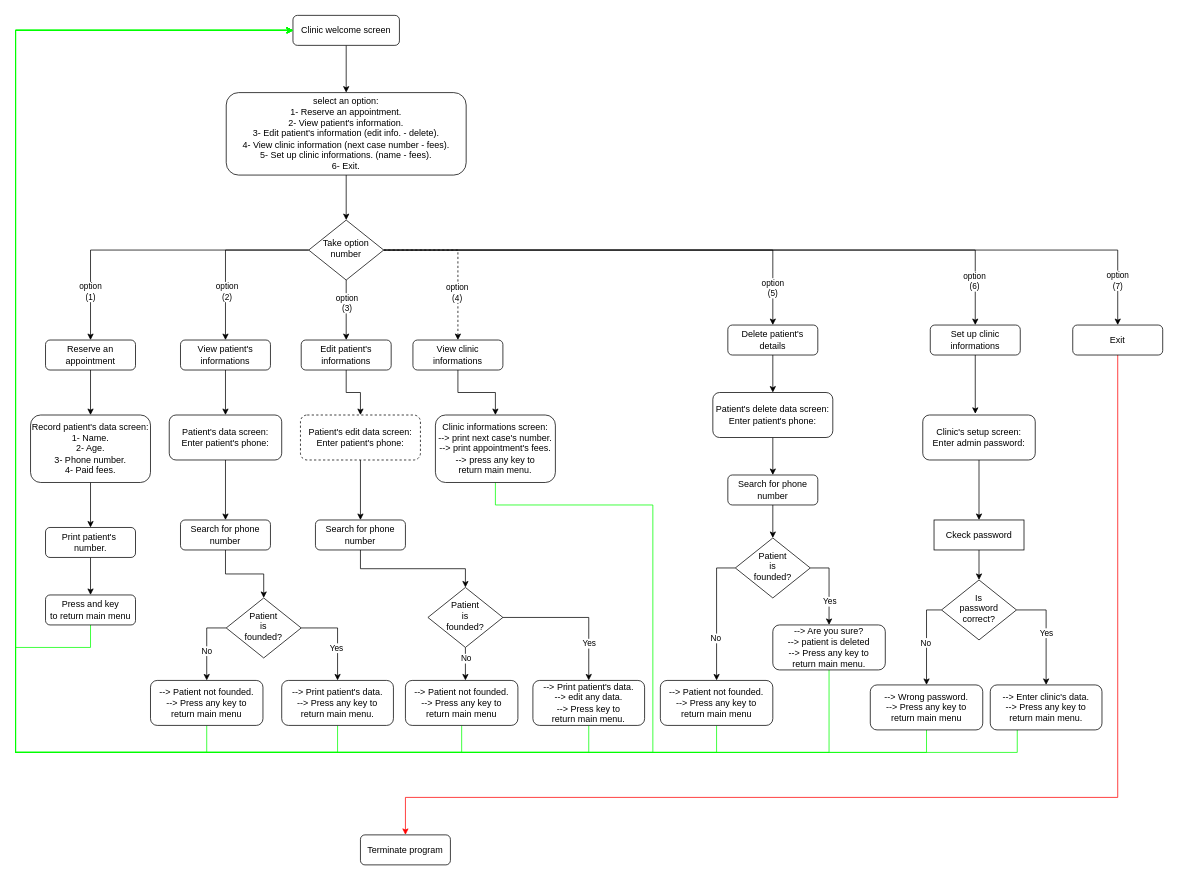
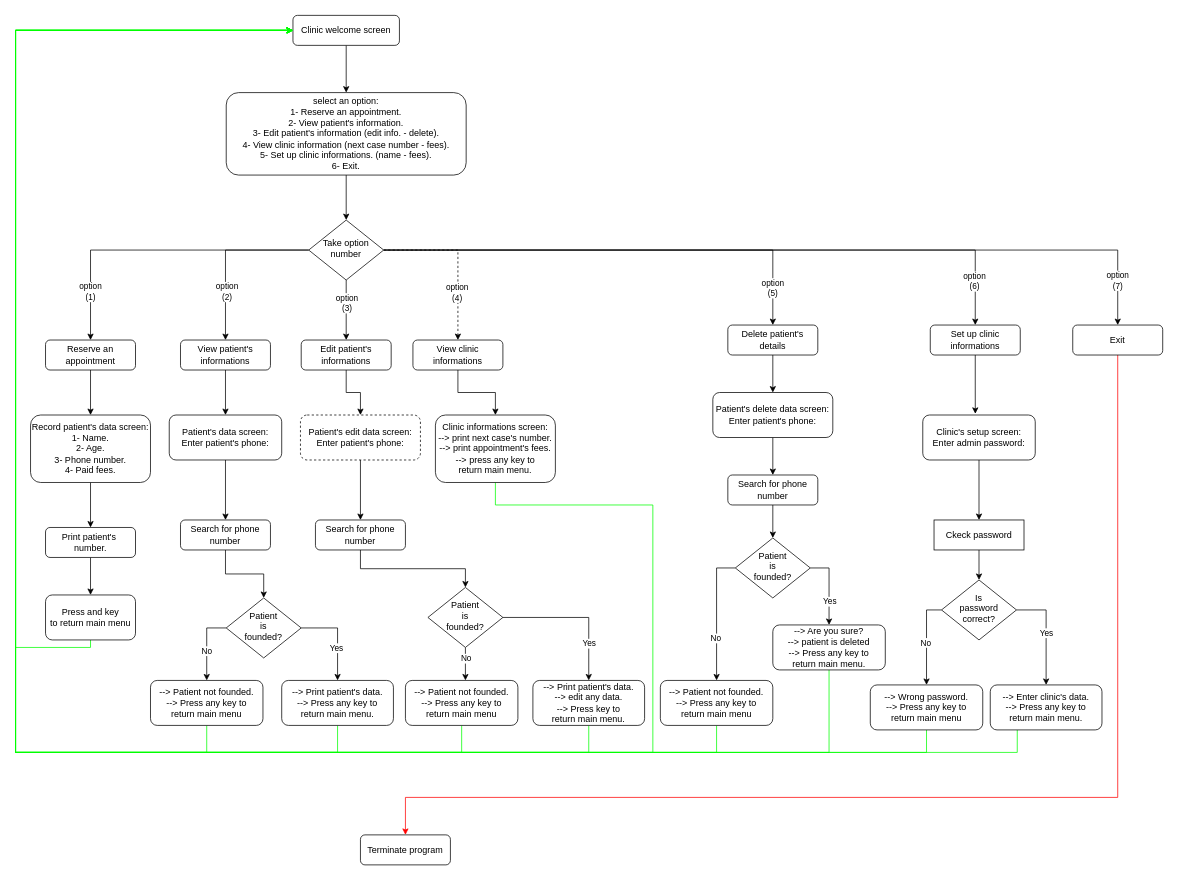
node "Press and key to return main menu": size 90x30 -> 90x45
